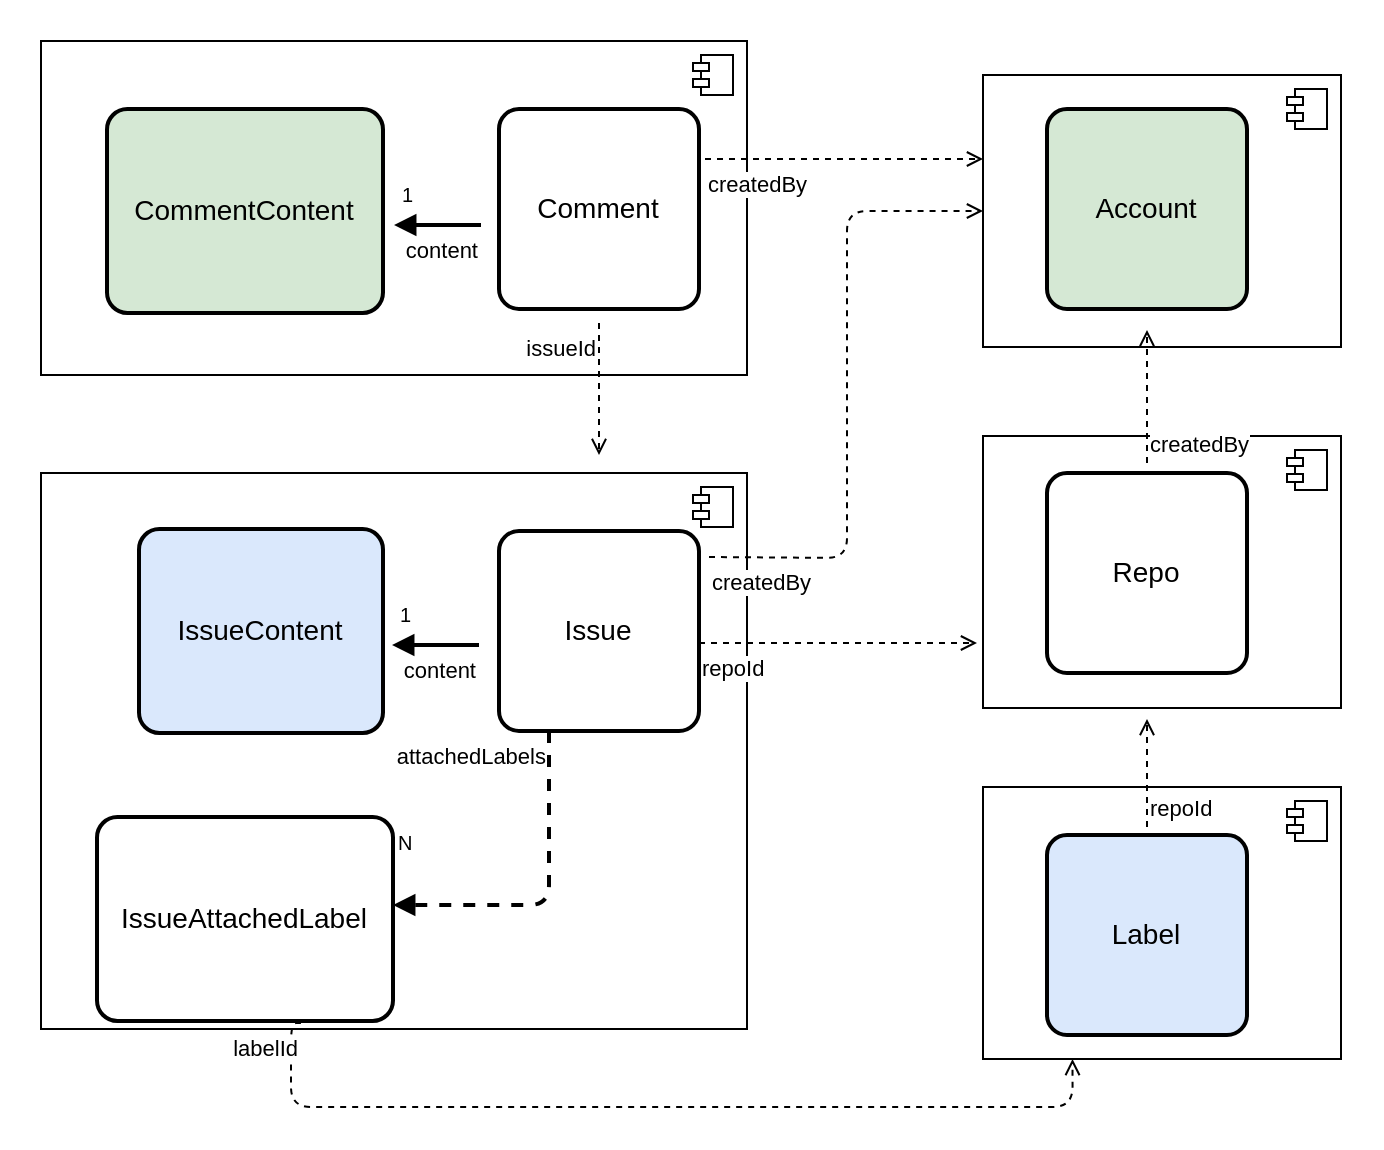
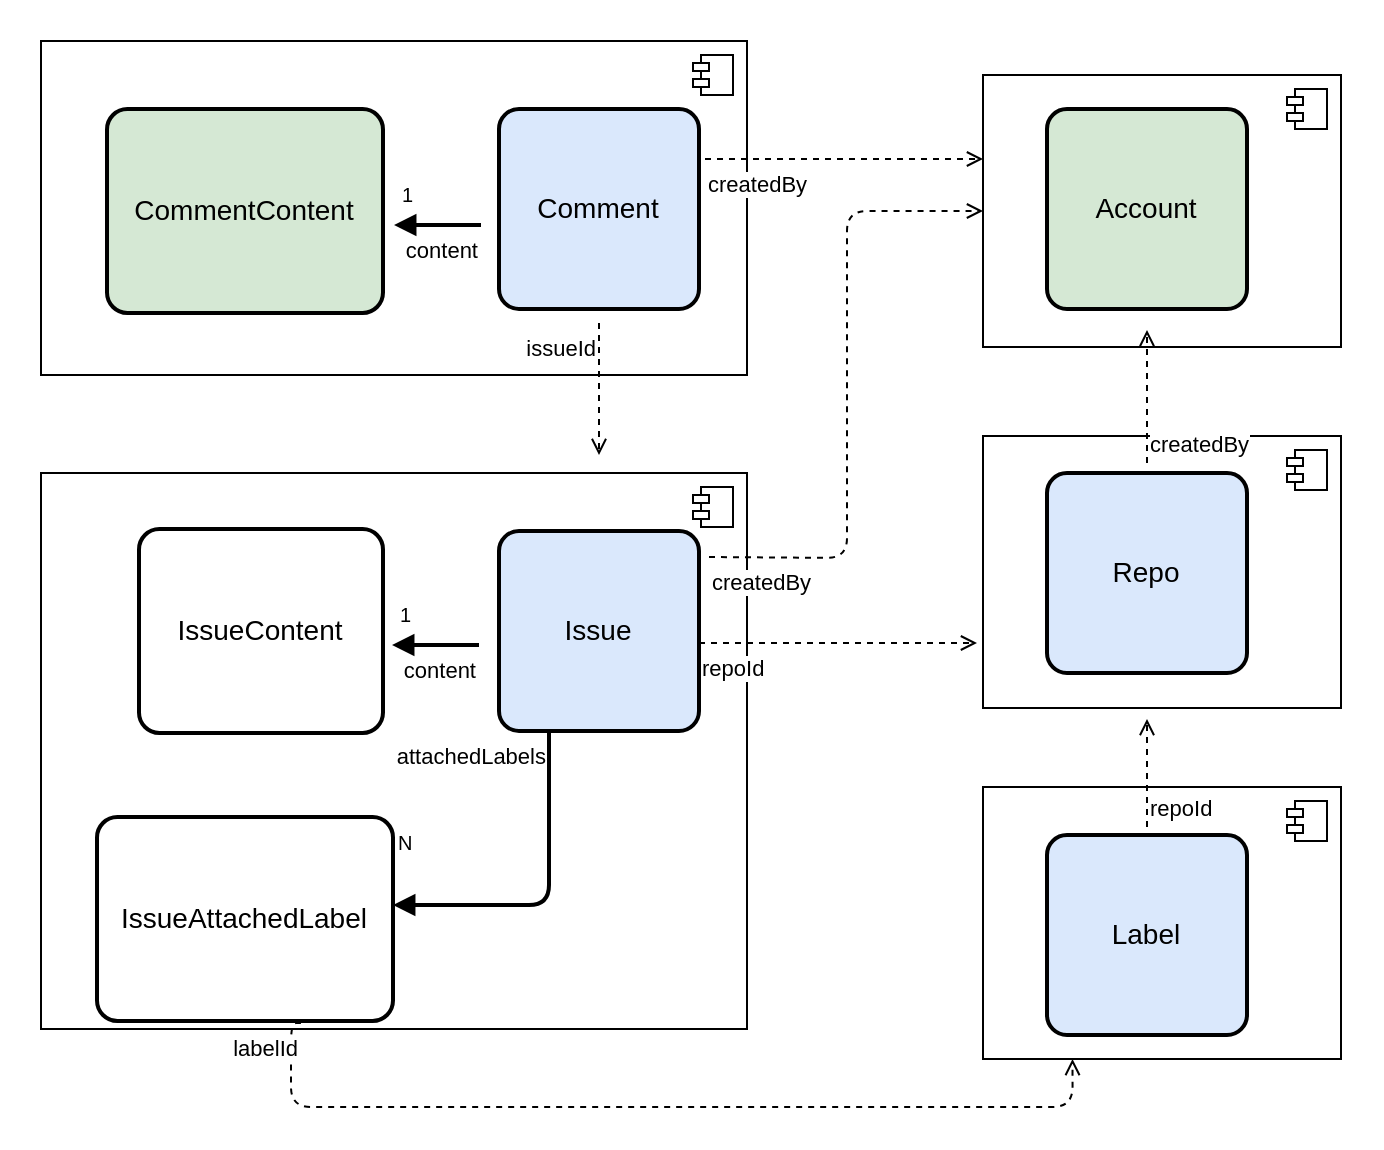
node "Comment": fillcolor #ffffff -> #dae8fc
node "Repo": fillcolor #ffffff -> #dae8fc
node "IssueContent": fillcolor #dae8fc -> #ffffff
node "Issue": fillcolor #ffffff -> #dae8fc
edge "Issue" -> "IssueAttachedLabel": style dashed -> solid
